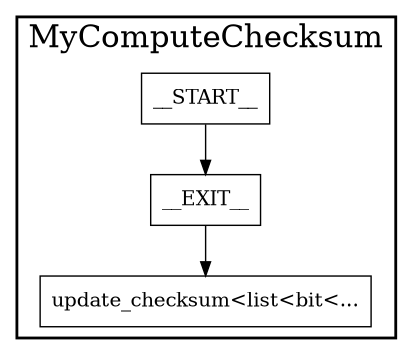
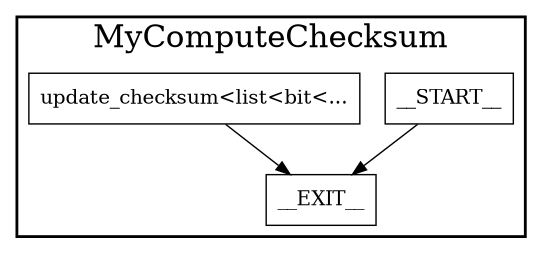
edge "__EXIT__" -> "update_checksum<list<bit<...": reversed
